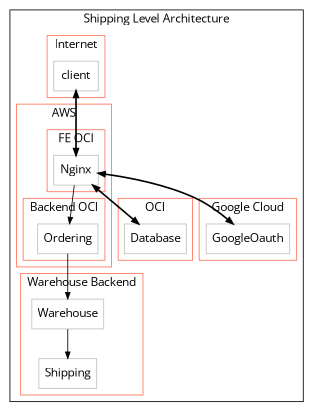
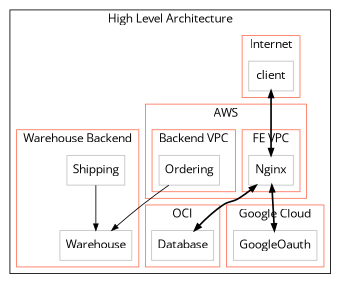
cluster "Shipping Level Architecture": label "Shipping Level Architecture" -> "High Level Architecture"
cluster "FE OCI": label "FE OCI" -> "FE VPC"
edge "Nginx" -> "Ordering": removed
cluster "Backend OCI": label "Backend OCI" -> "Backend VPC"
edge "Warehouse" -> "Shipping": reversed
